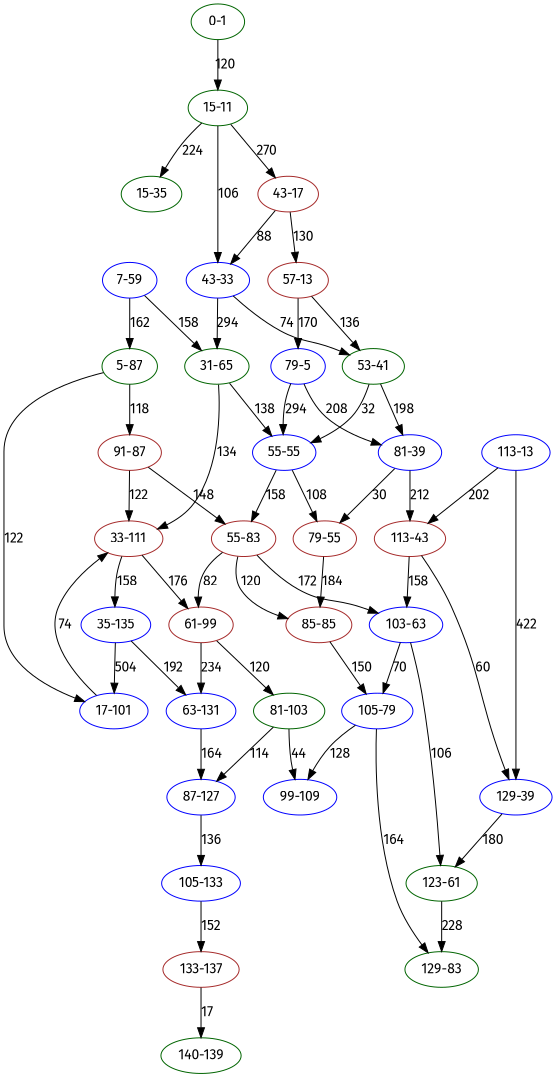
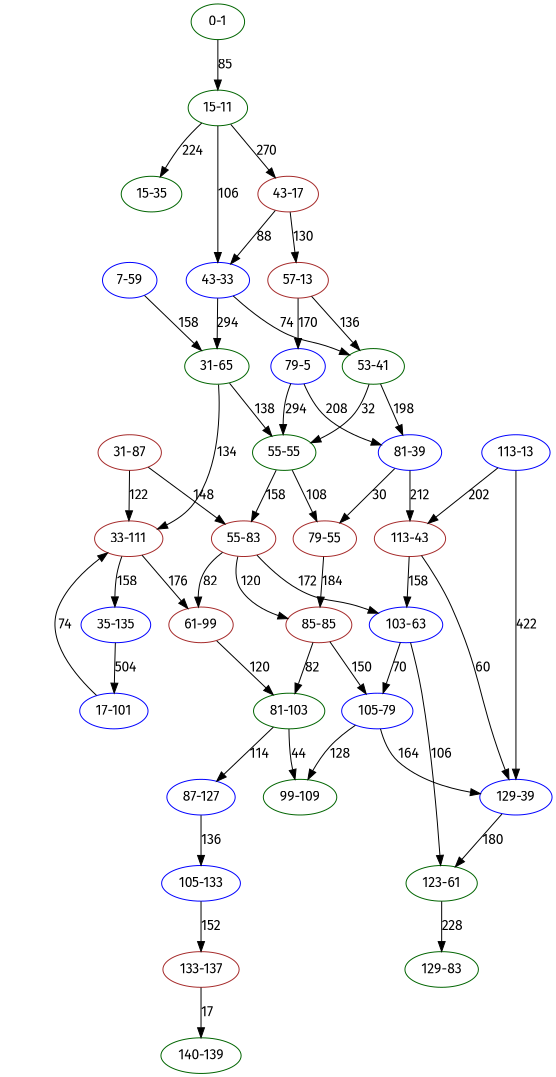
edge "0-1" -> "15-11": label "120" -> "85"
node "5-87": removed
node "91-87": label "91-87" -> "31-87"
node "55-55": color blue -> darkgreen
edge "85-85" -> "81-103": added, label "82"
node "63-131": removed
node "99-109": color blue -> darkgreen
edge "105-79" -> "129-83": now "105-79" -> "129-39"
